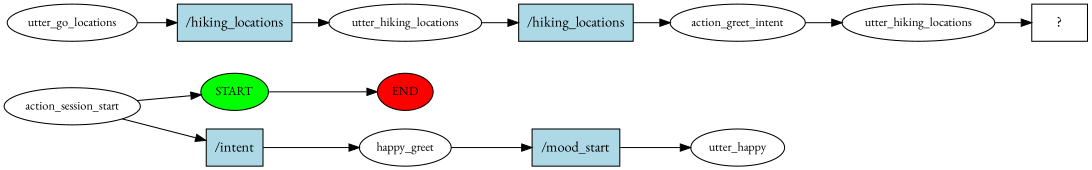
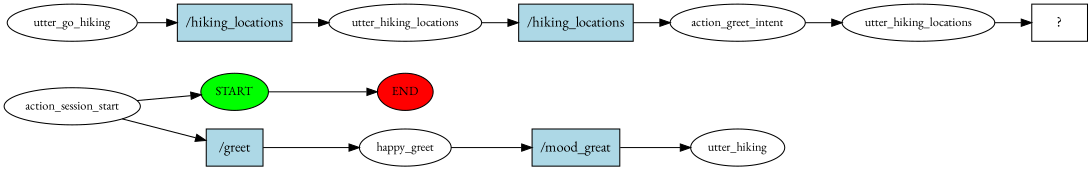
node "utter_go_locations": label "utter_go_locations" -> "utter_go_hiking"
node "/intent": label "/intent" -> "/greet"
node "/mood_start": label "/mood_start" -> "/mood_great"
node "utter_happy": label "utter_happy" -> "utter_hiking"
